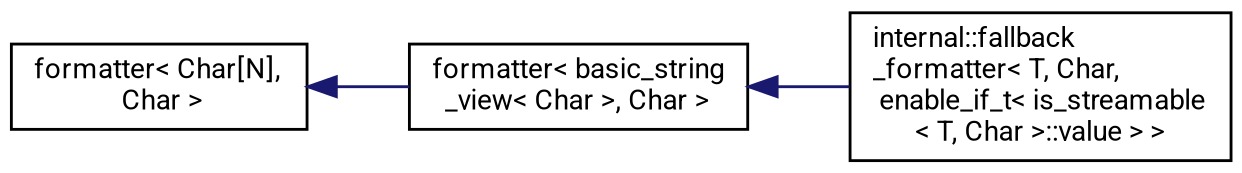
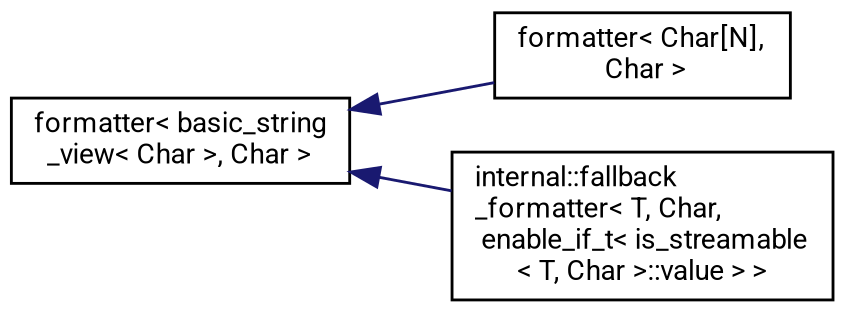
edge "formatter< basic_string _view< Char >, Char >" -> "formatter< Char[N], Char >": reversed
